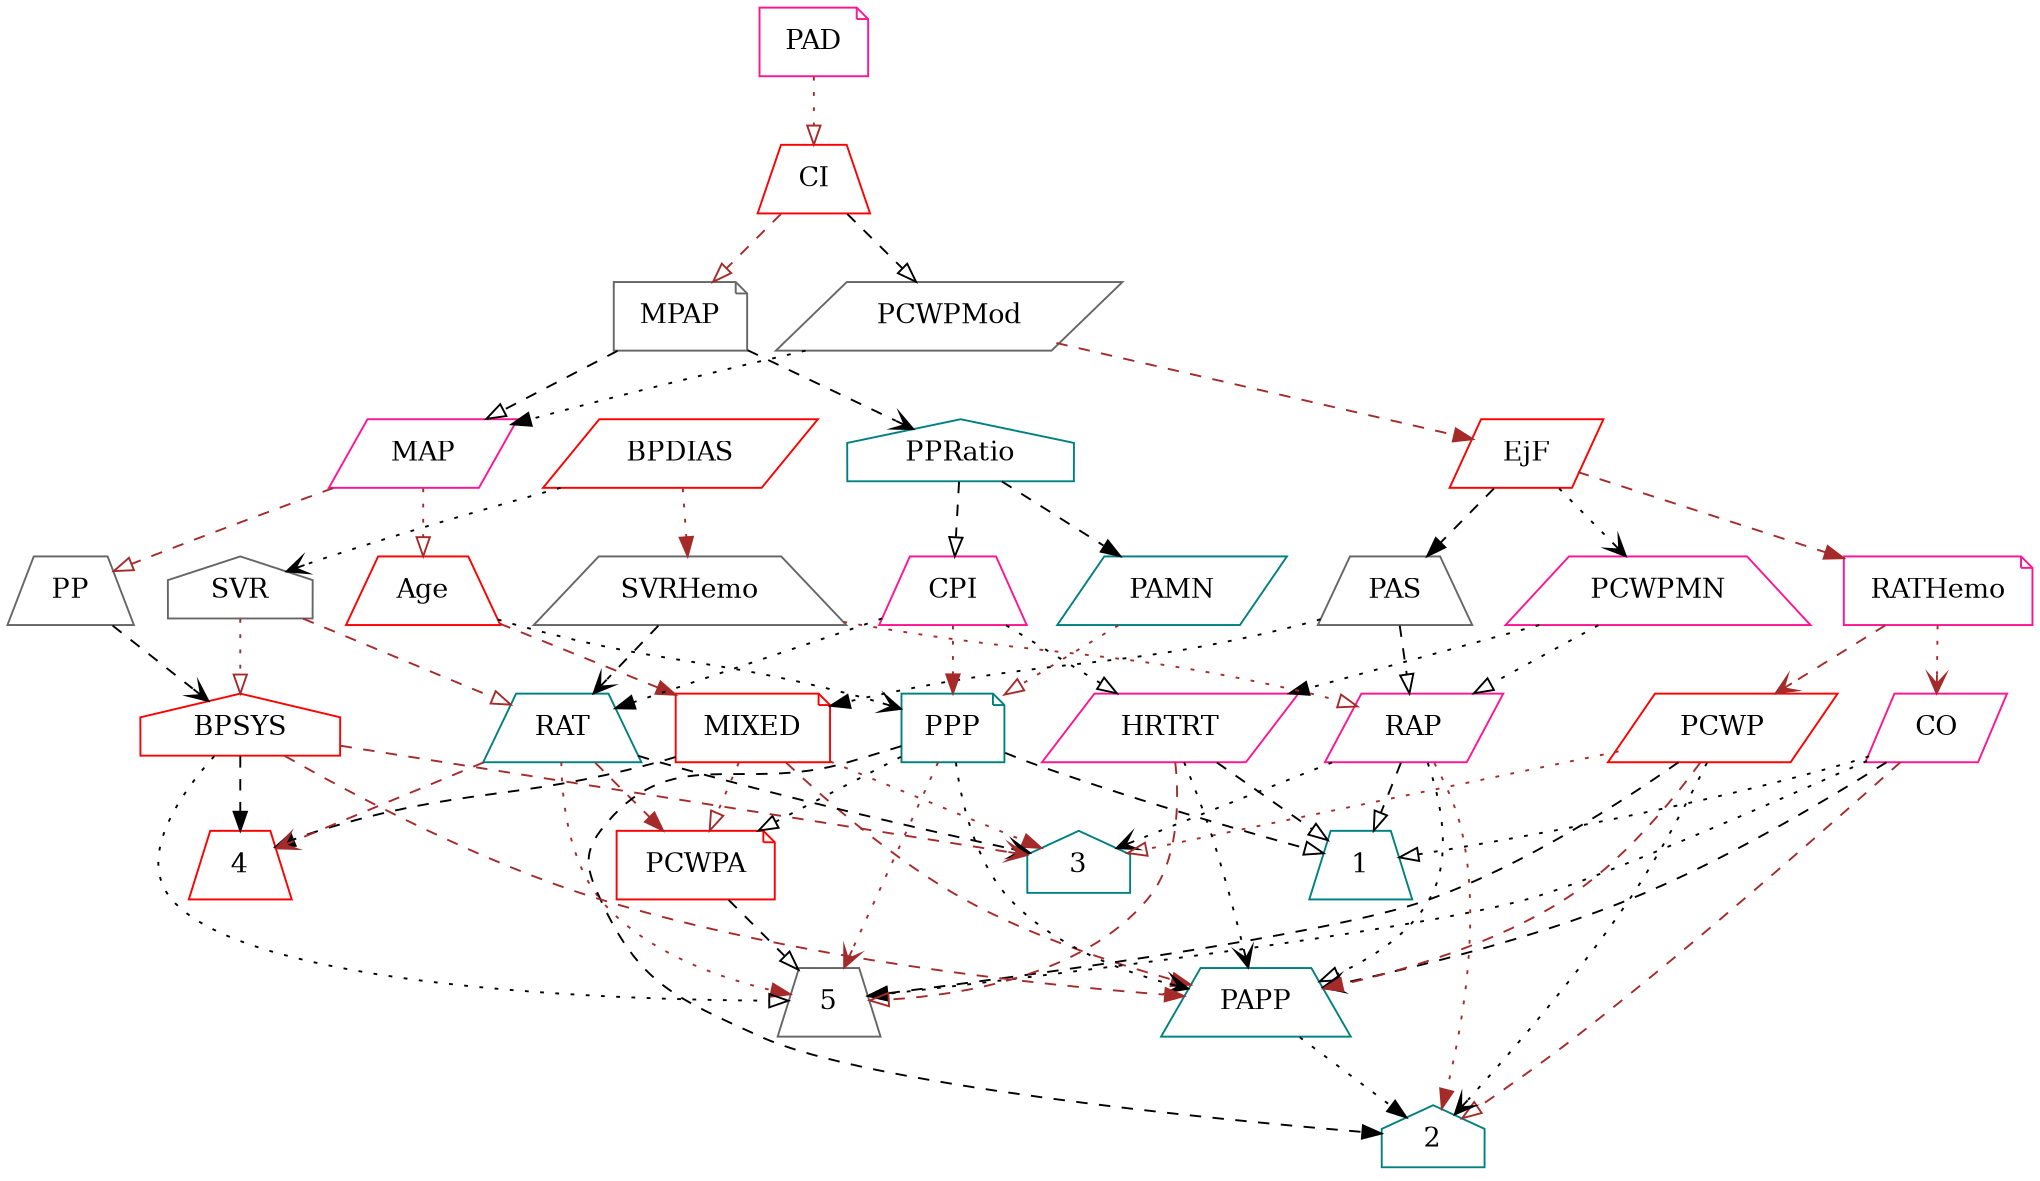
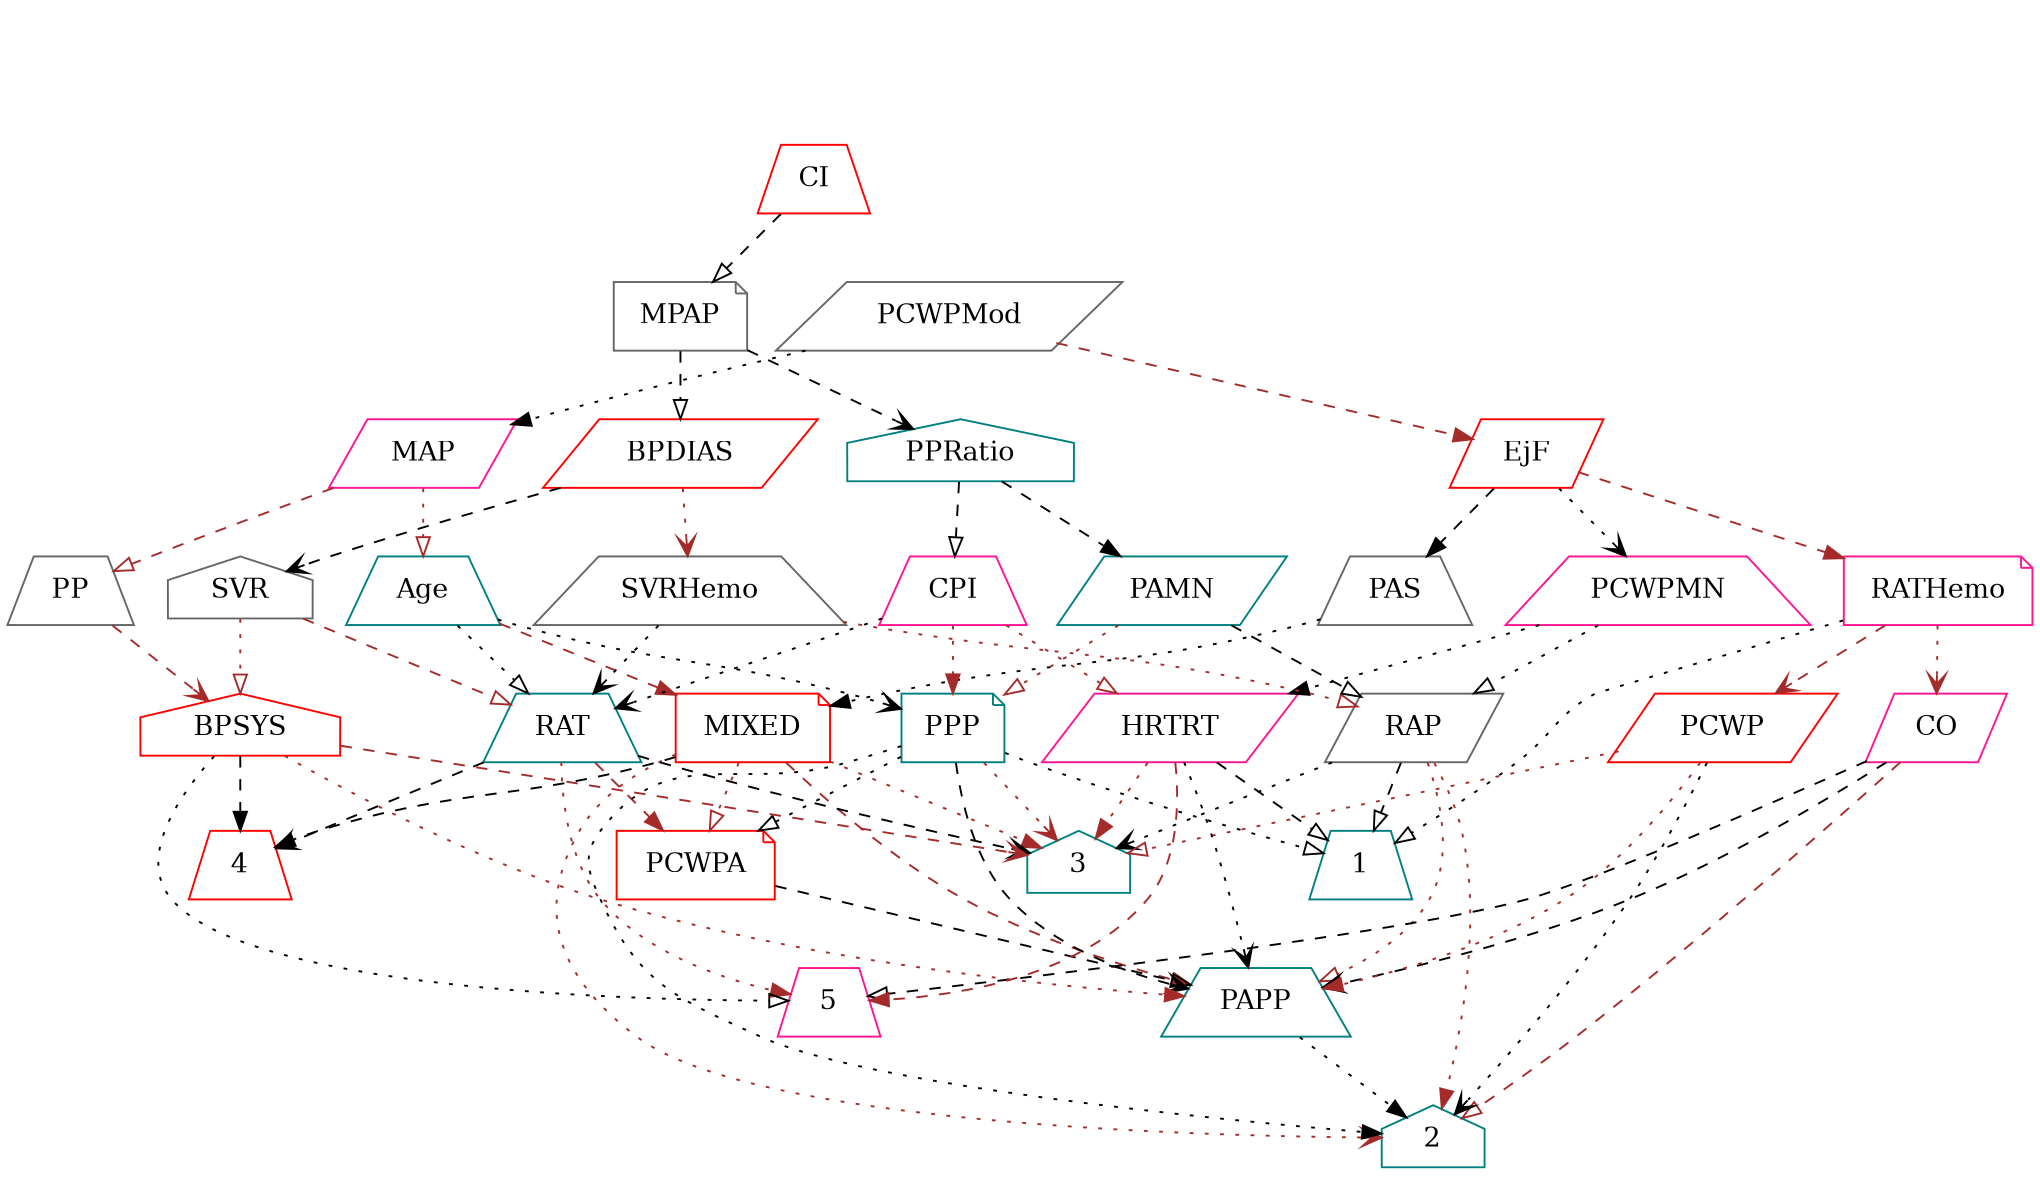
node "PAD": removed
edge "CI" -> "MPAP": color brown -> black
edge "CI" -> "PCWPMod": removed
edge "MPAP" -> "MAP": now "MPAP" -> "BPDIAS"
edge "BPDIAS" -> "SVRHemo": arrowhead normal -> vee
edge "BPDIAS" -> "SVR": style dotted -> dashed
node "Age": color red -> teal
edge "SVRHemo" -> "RAT": style dashed -> dotted
edge "PAS" -> "RAP": now "PAMN" -> "RAP"
edge "Age" -> "RAT": added
edge "CPI" -> "HRTRT": color black -> brown
edge "PP" -> "BPSYS": color black -> brown
edge "CPI" -> "RAT": arrowhead normal -> vee
node "RAP": color deeppink -> gray40
edge "HRTRT" -> "3": added
edge "RAT" -> "4": color brown -> black
edge "PPP" -> "1": style dashed -> dotted
edge "CO" -> "1": now "RATHemo" -> "1"
edge "PPP" -> "5": now "PPP" -> "3"
edge "RAP" -> "PAPP": color black -> brown
edge "PPP" -> "PAPP": style dotted -> dashed
edge "PCWP" -> "PAPP": style dashed -> dotted
edge "PCWP" -> "5": removed
edge "PCWPA" -> "5": now "PCWPA" -> "PAPP"
edge "CO" -> "5": style dotted -> dashed
edge "BPSYS" -> "PAPP": style dashed -> dotted
edge "HRTRT" -> "5": arrowhead onormal -> normal
node "5": color gray40 -> deeppink
edge "PPP" -> "2": style dashed -> dotted
edge "MIXED" -> "2": added
